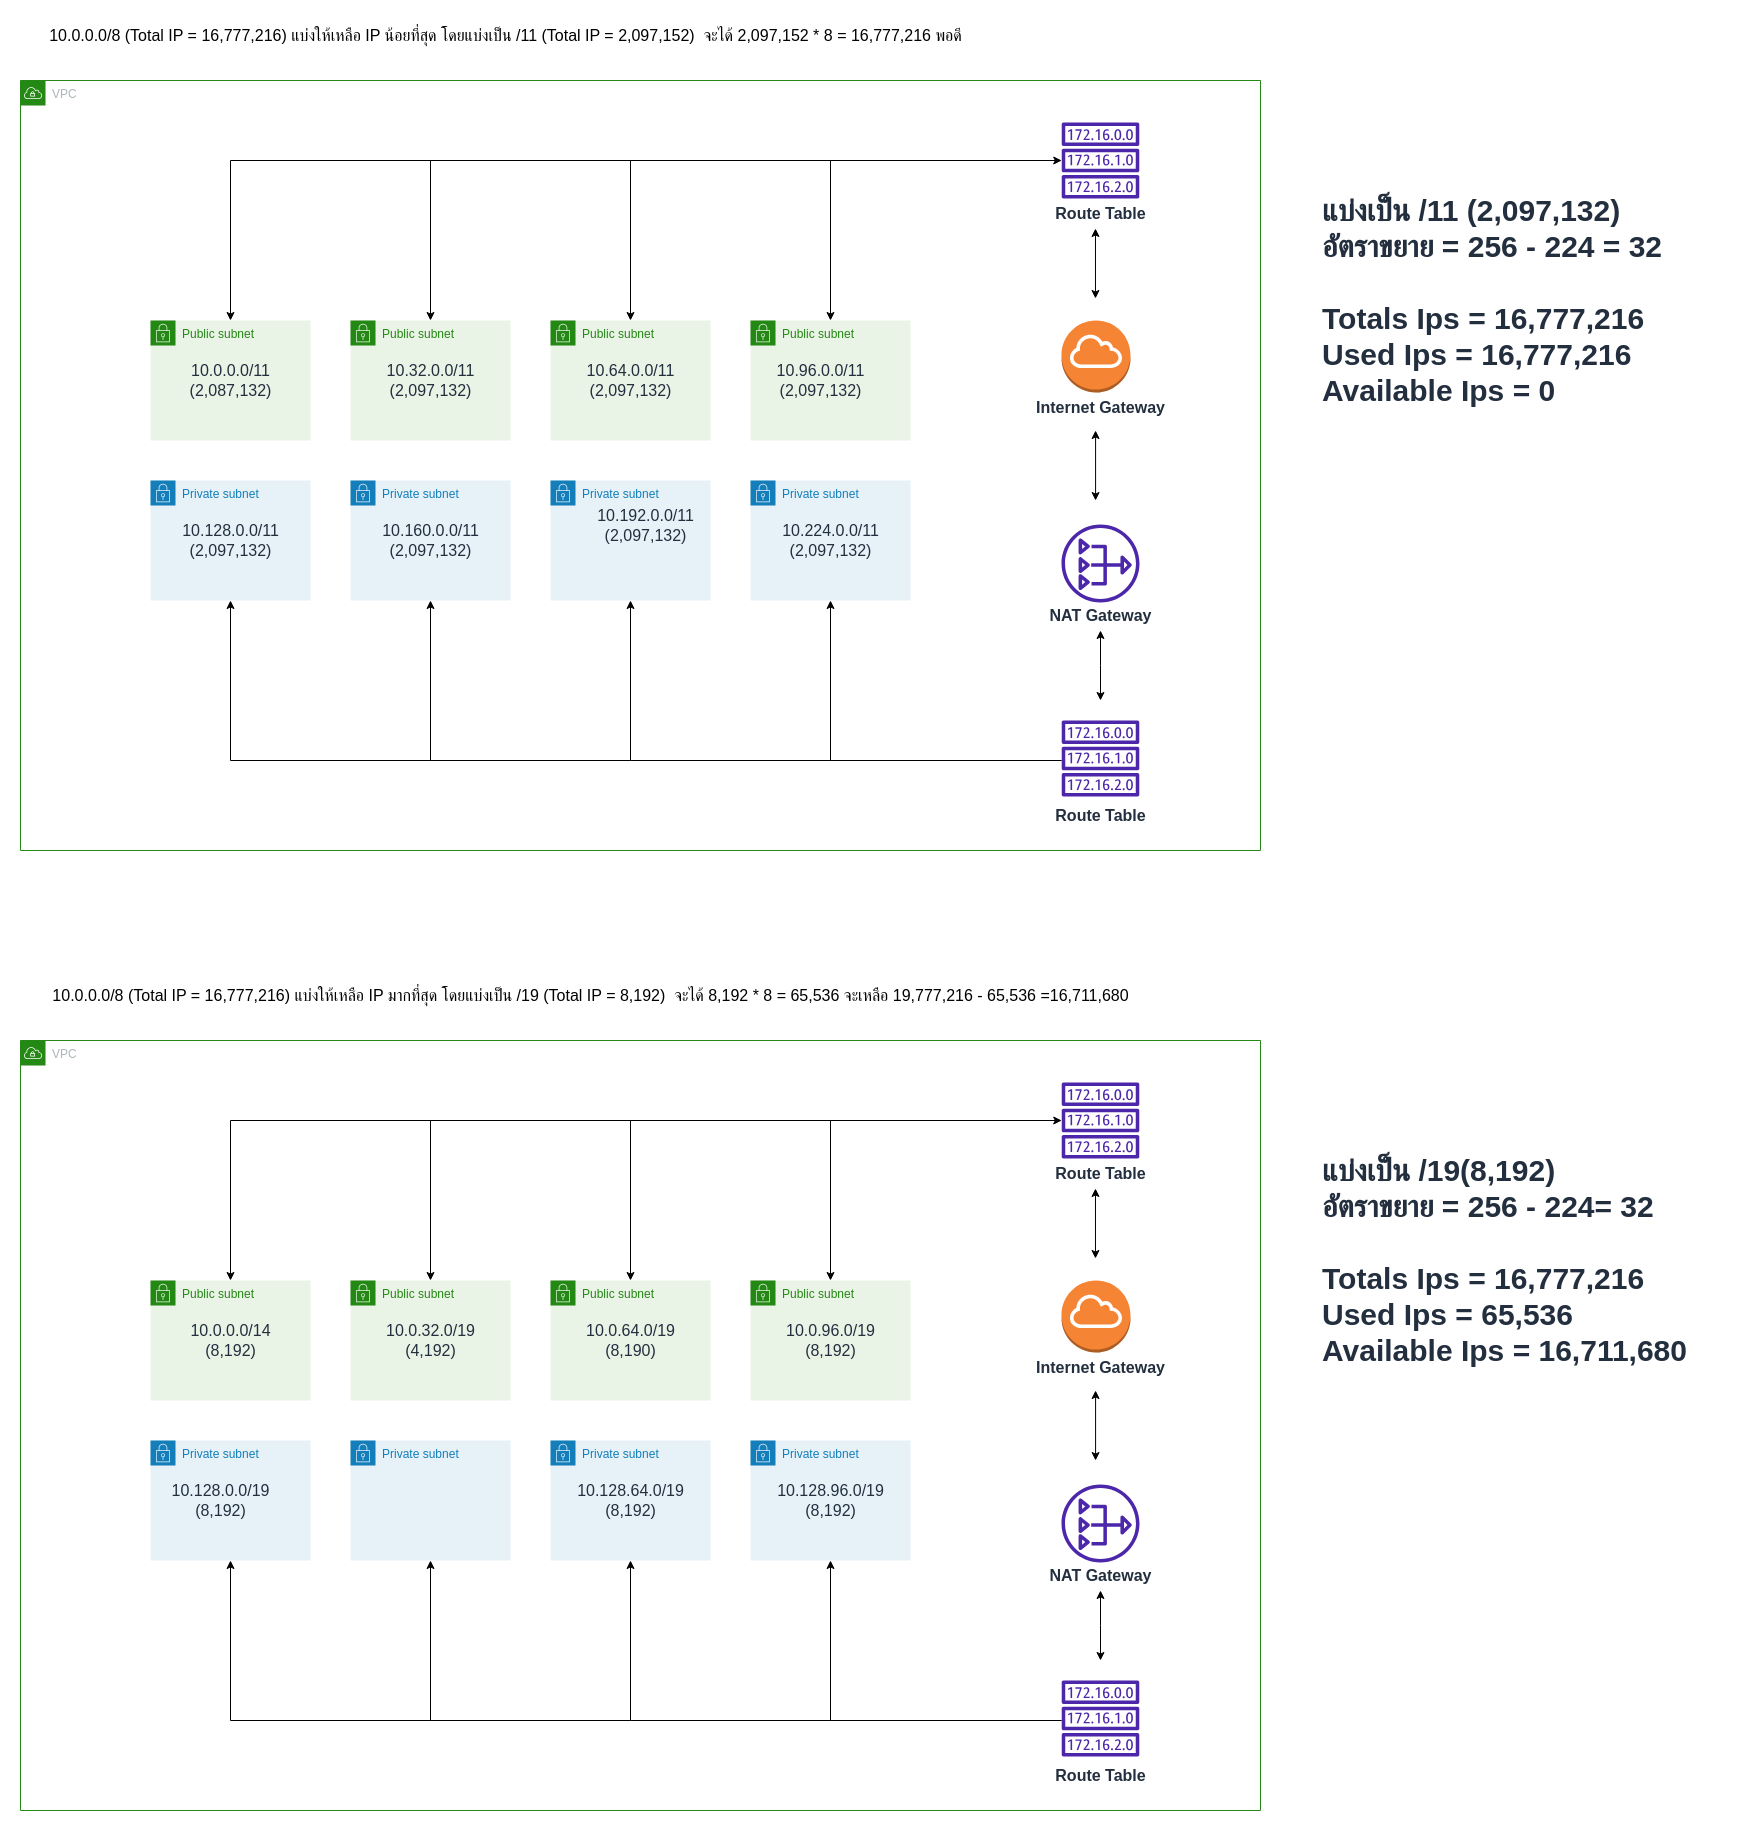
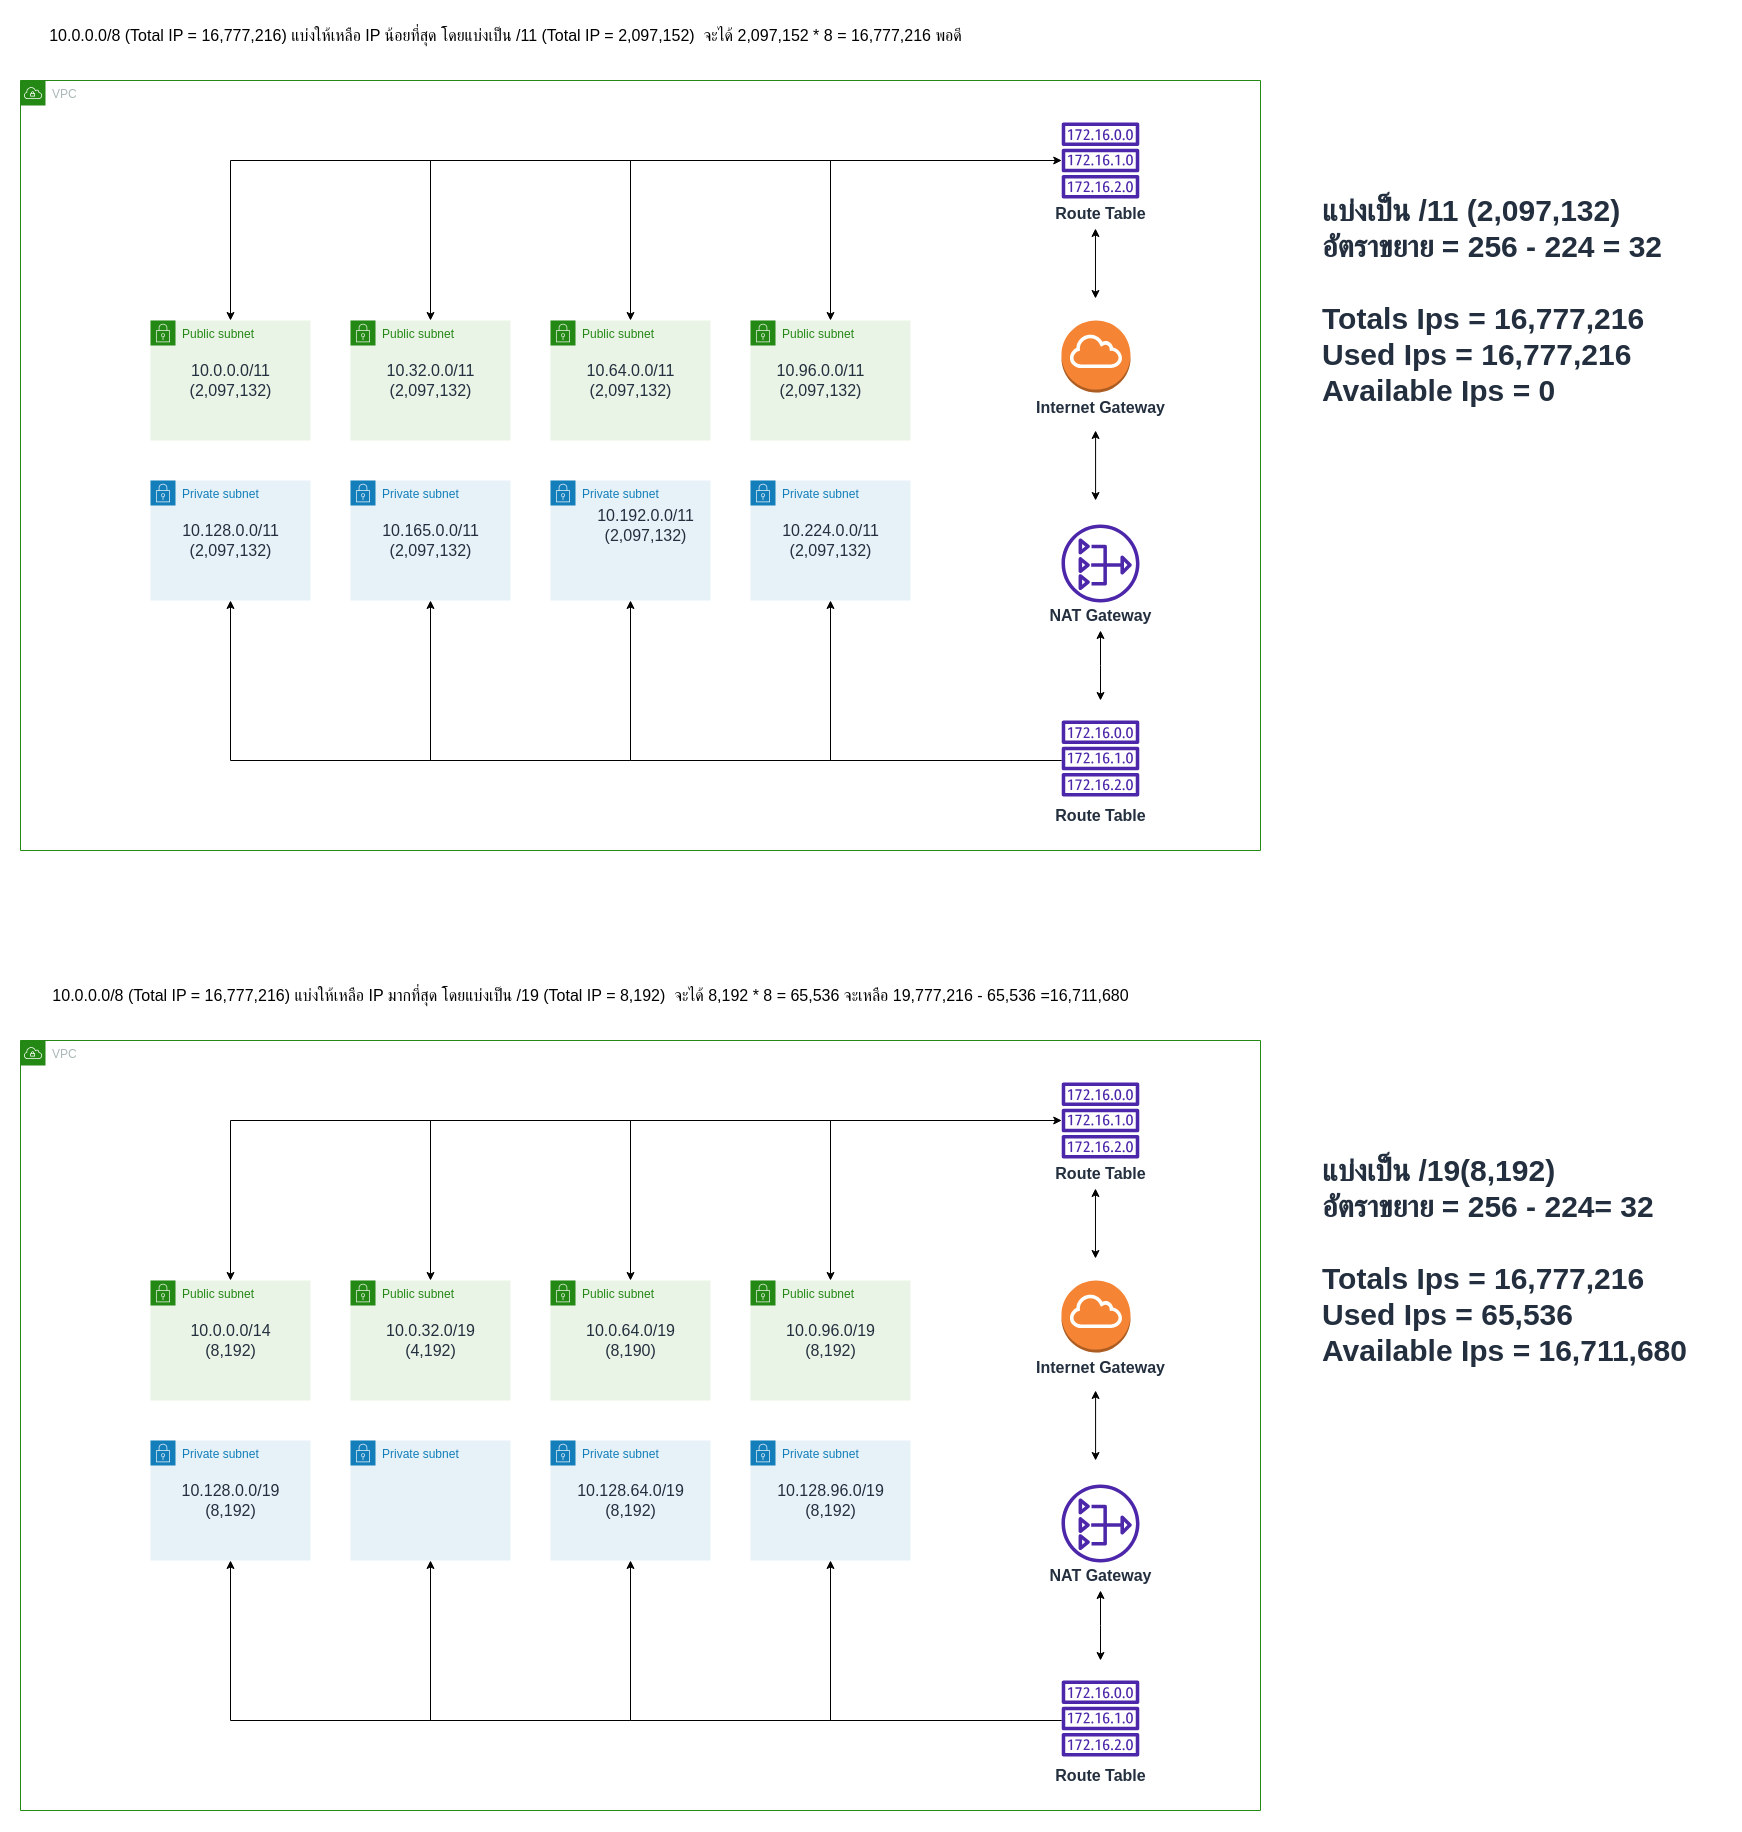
node "10.0.0.0/11 (2,087,132)": label "10.0.0.0/11 (2,087,132)" -> "10.0.0.0/11 (2,097,132)"
node "10.160.0.0/11 (2,097,132)": label "10.160.0.0/11 (2,097,132)" -> "10.165.0.0/11 (2,097,132)"
node "10.128.0.0/19 (8,192)": moved (221, 1501) -> (231, 1501)
